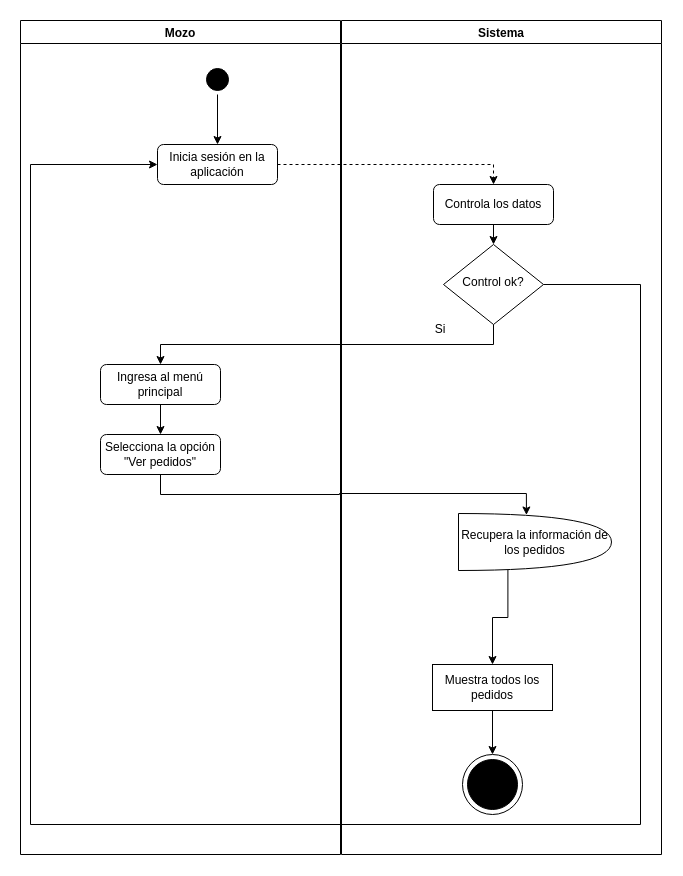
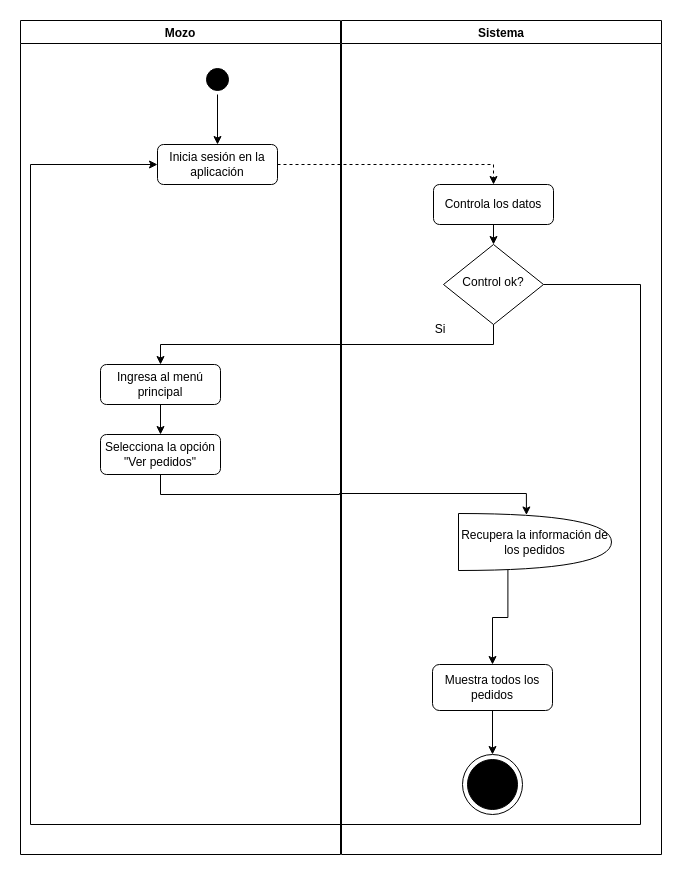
node "Muestra todos los pedidos": shape rectangle -> rounded rectangle
